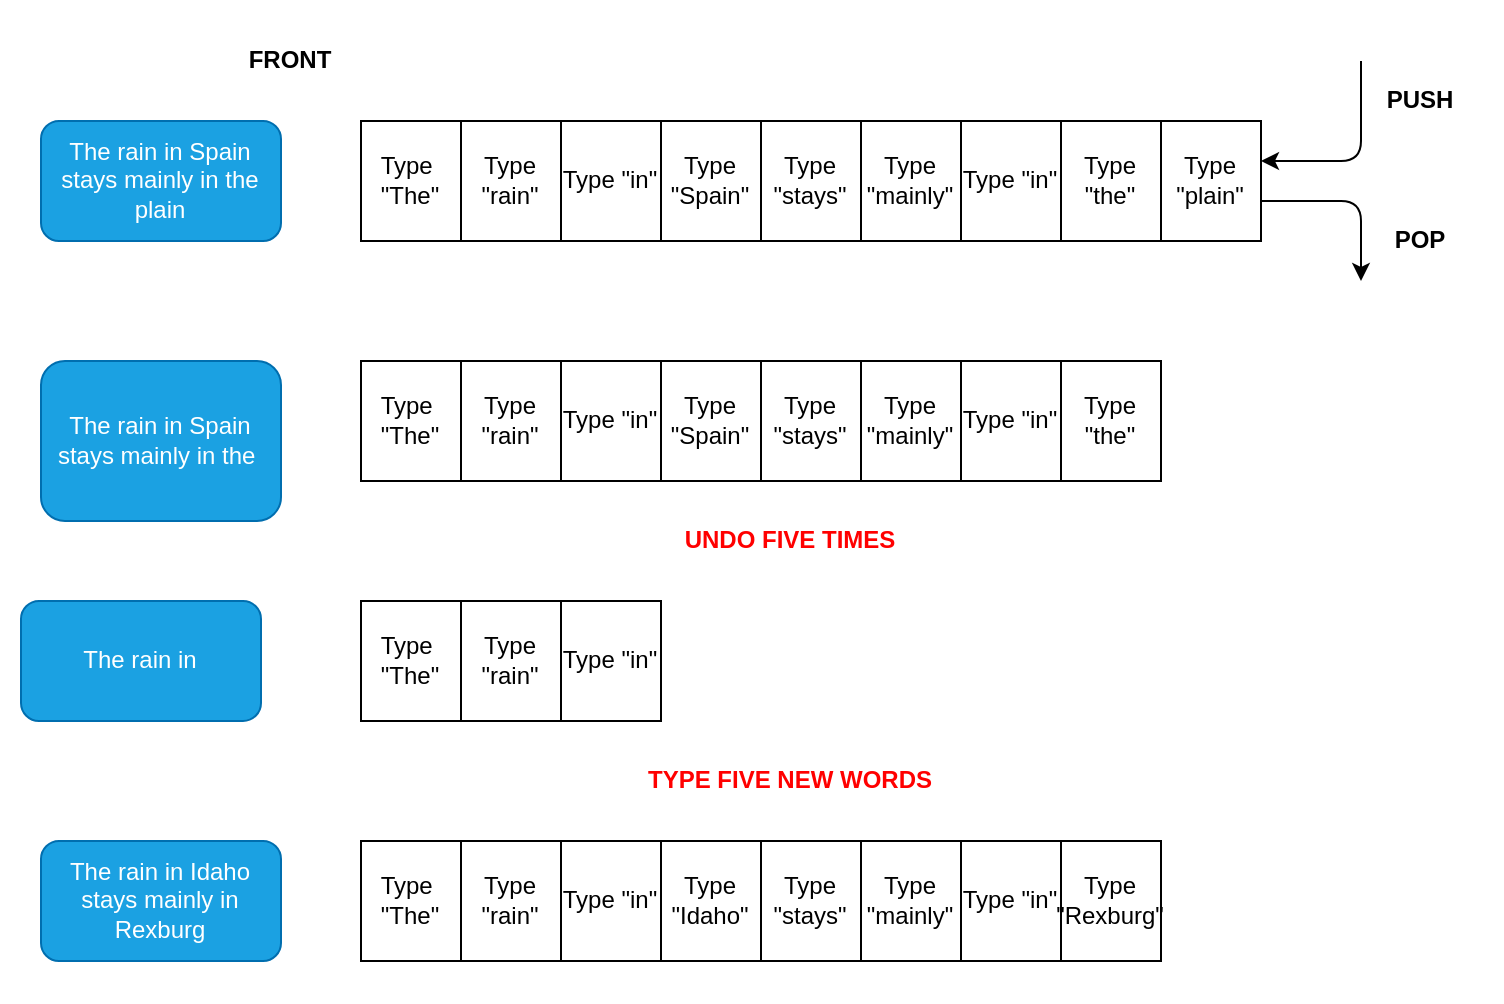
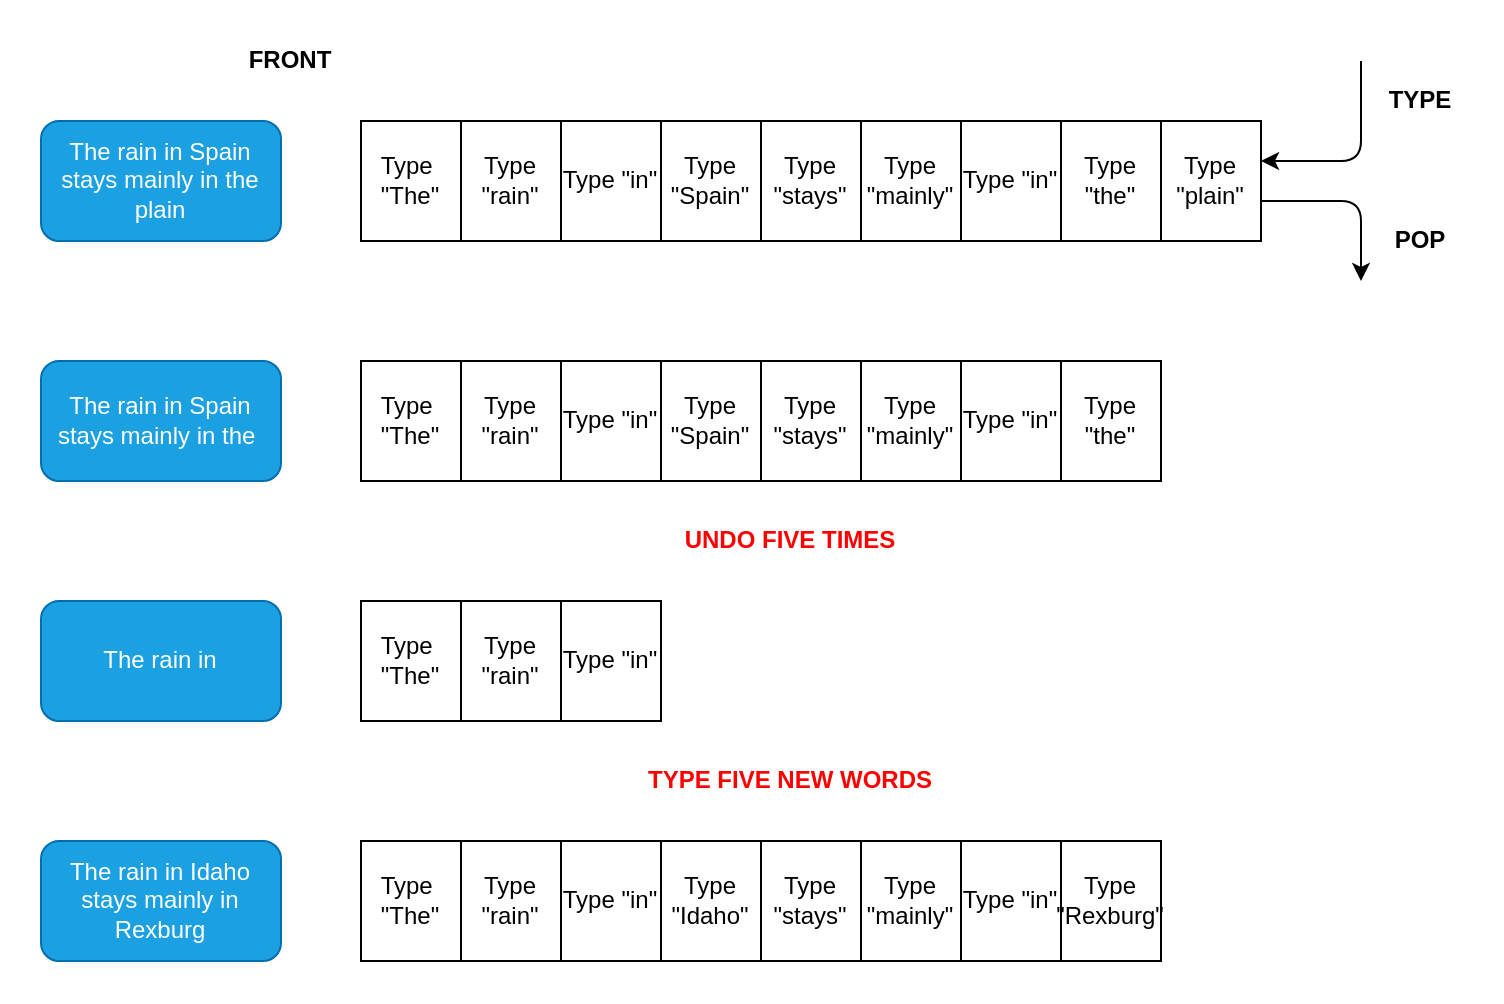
node "PUSH": label "PUSH" -> "TYPE"
node "The rain in Spain stays mainly in the": size 240x160 -> 240x120
node "The rain in": moved (141, 661) -> (161, 661)
